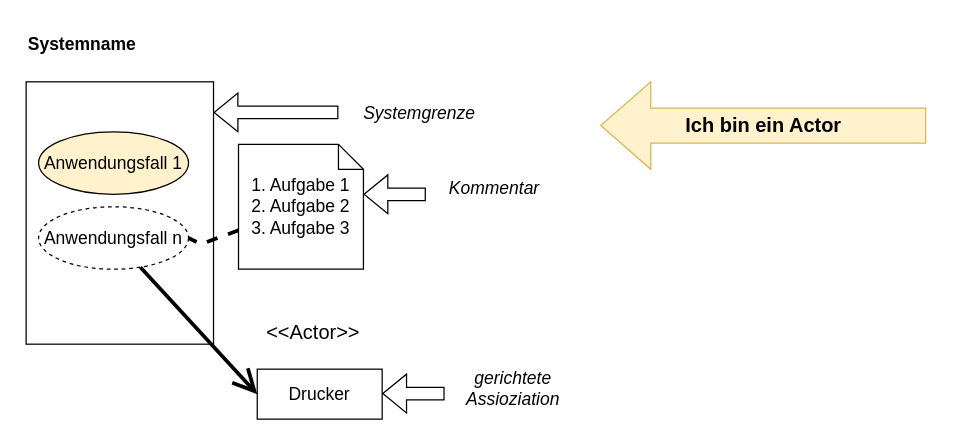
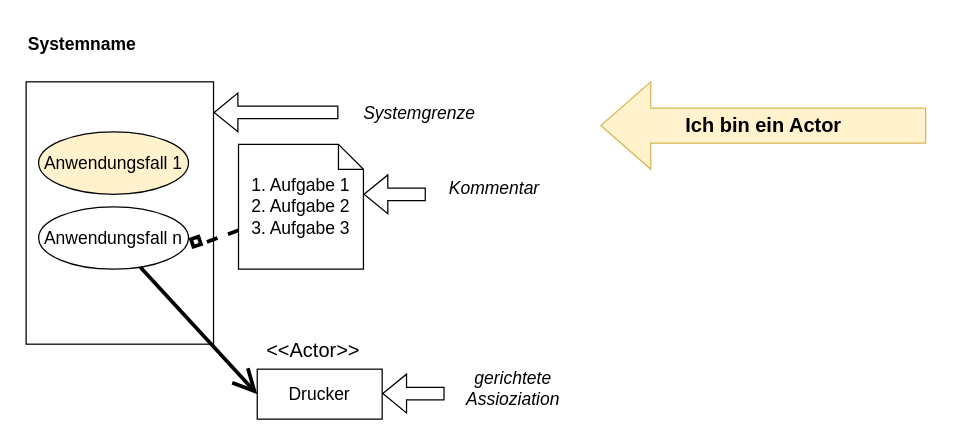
node "Anwendungsfall n": style dashed -> solid
edge "1. Aufgabe 1 2. Aufgabe 2 3. Aufgabe 3" -- "Anwendungsfall n": arrowhead none -> diamond
node "<<Actor>>": moved (313, 332) -> (313, 351)
